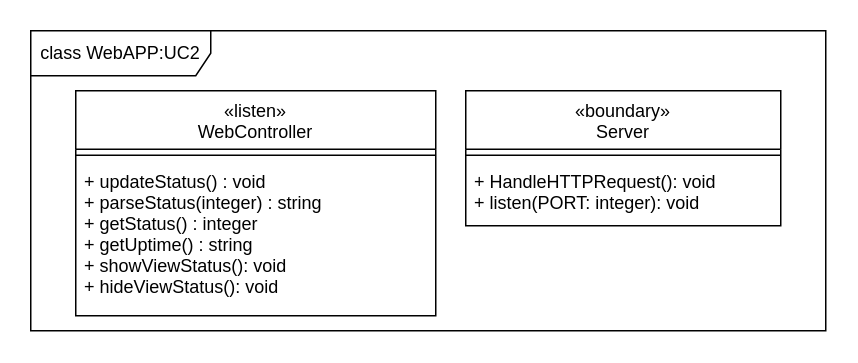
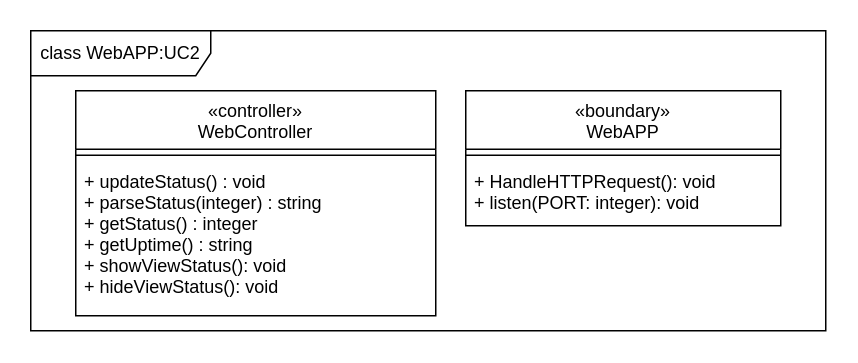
node "«listen» WebController": label "«listen» WebController" -> "«controller» WebController"
node "«boundary» Server": label "«boundary» Server" -> "«boundary» WebAPP"
